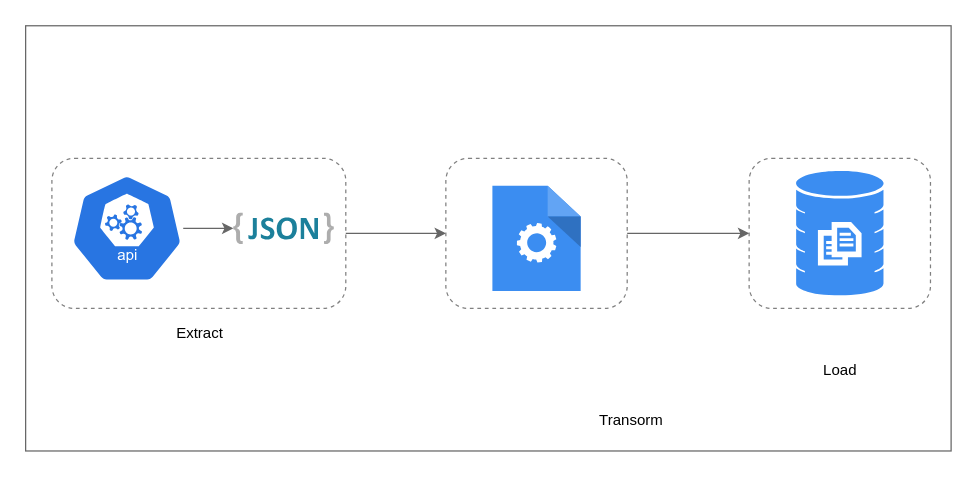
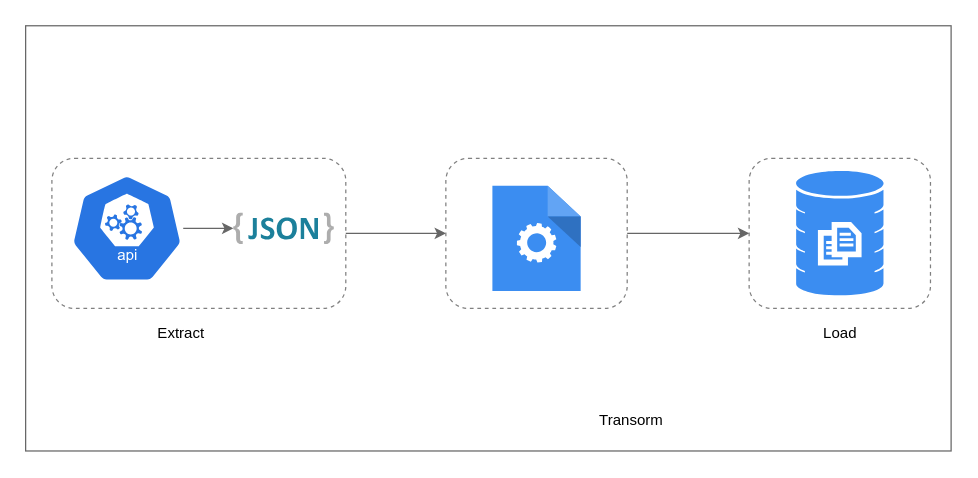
node "Extract": moved (199, 333) -> (180, 333)
node "Load": moved (839, 371) -> (839, 333)
